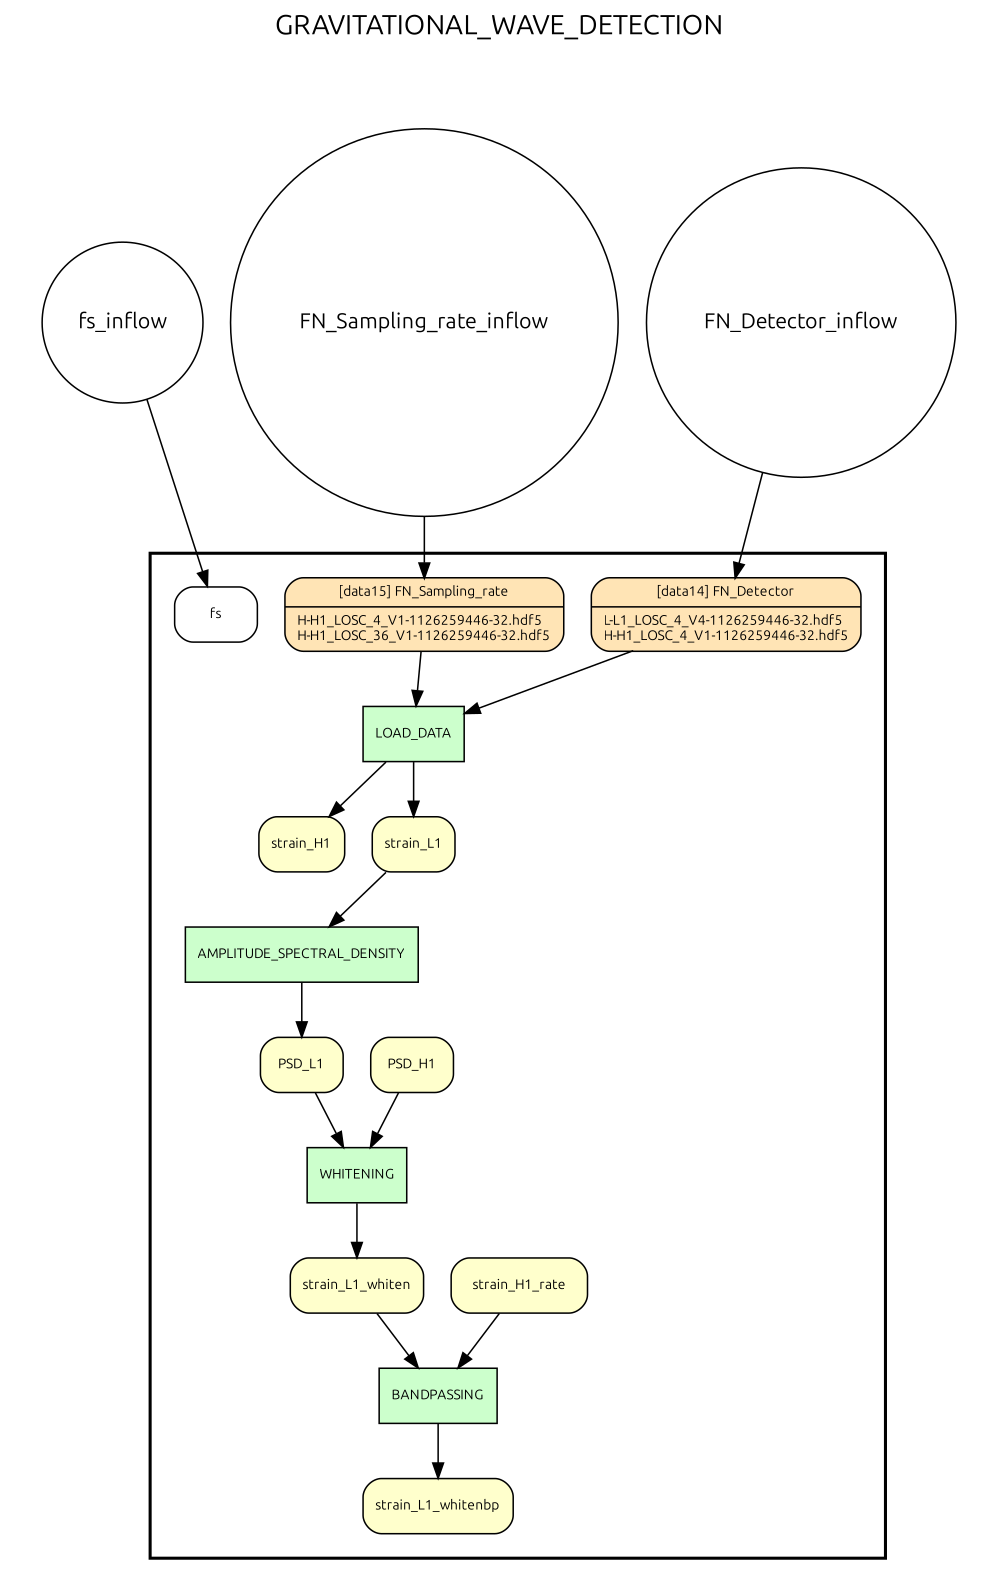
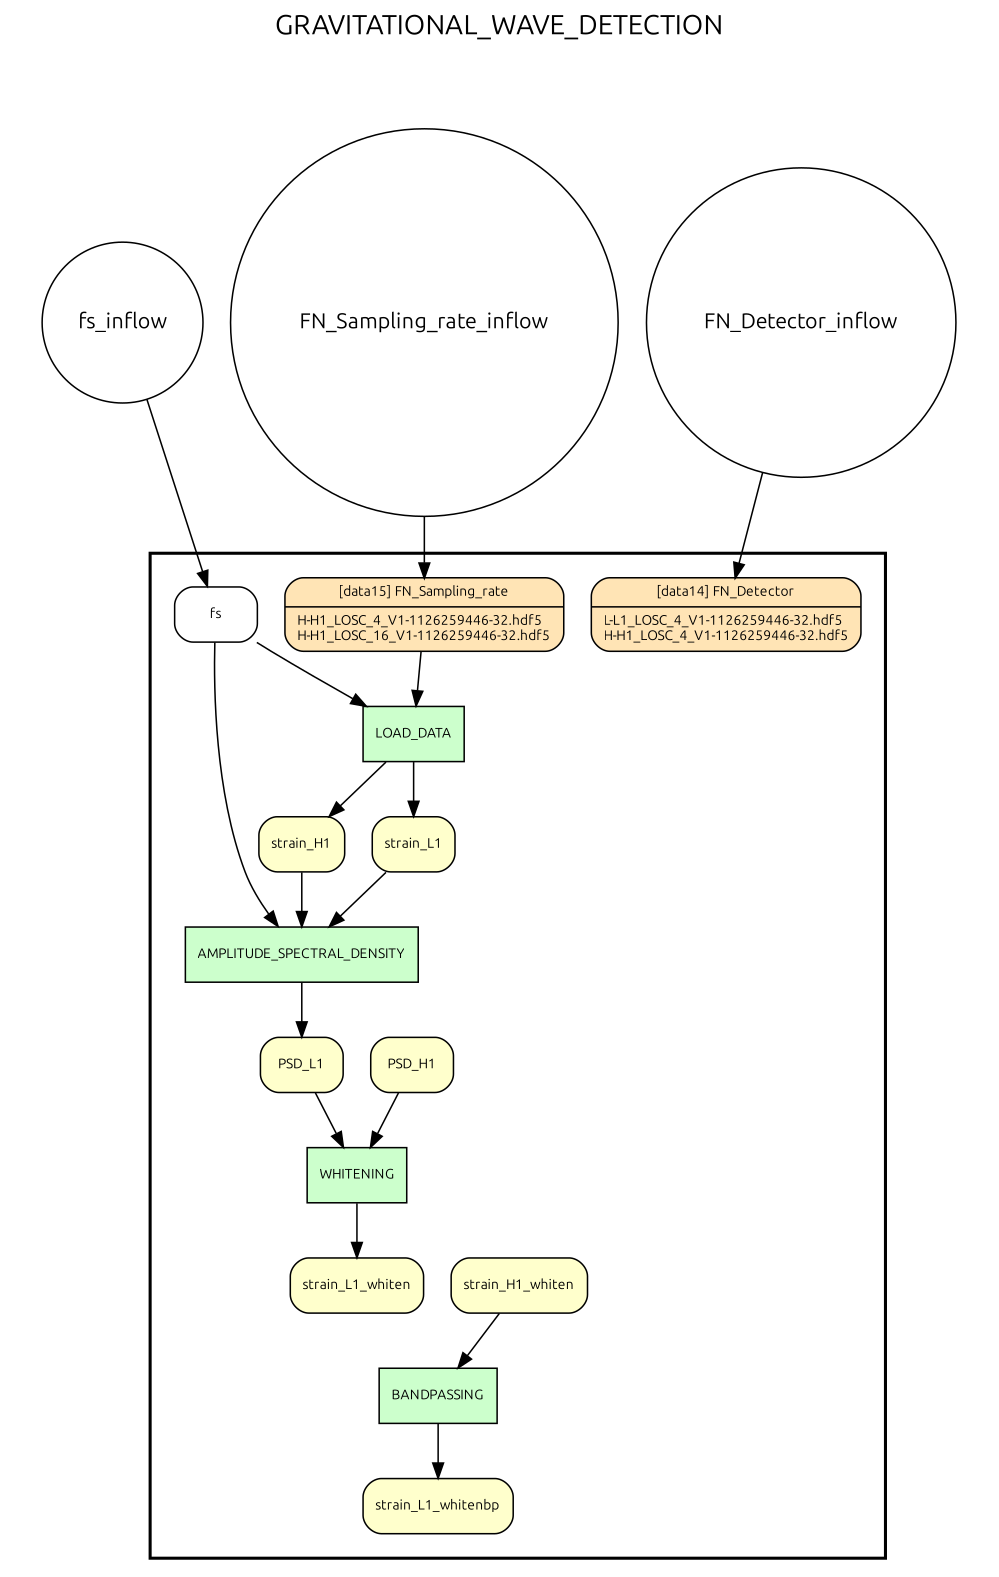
node "[data14] FN_Detector": text "L-L1_LOSC_4_V4-1126259446-32.hdf5" -> "L-L1_LOSC_4_V1-1126259446-32.hdf5"
node "[data15] FN_Sampling_rate": text "H-H1_LOSC_36_V1-1126259446-32.hdf5" -> "H-H1_LOSC_16_V1-1126259446-32.hdf5"
edge "[data14] FN_Detector" -> "LOAD_DATA": now "fs" -> "LOAD_DATA"
edge "fs" -> "AMPLITUDE_SPECTRAL_DENSITY": added
edge "strain_H1" -> "AMPLITUDE_SPECTRAL_DENSITY": added
node "strain_H1_rate": label "strain_H1_rate" -> "strain_H1_whiten"
edge "strain_L1_whiten" -> "BANDPASSING": removed
